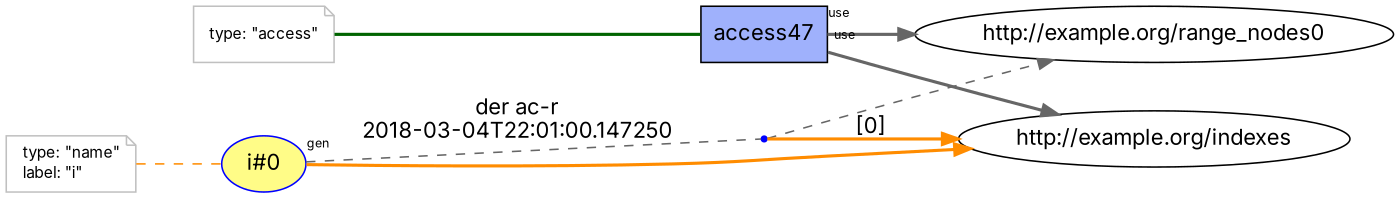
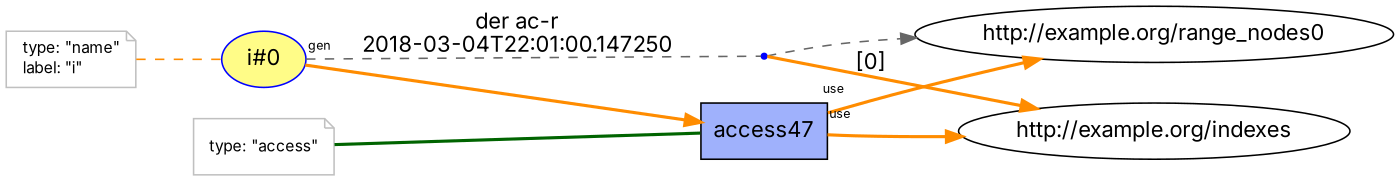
edge "access47" -> "http://example.org/range_nodes0": color gray40 -> darkorange
edge "access47" -> "http://example.org/indexes": color gray40 -> darkorange
edge "i#0" -> "http://example.org/indexes": now "i#0" -> "access47"
